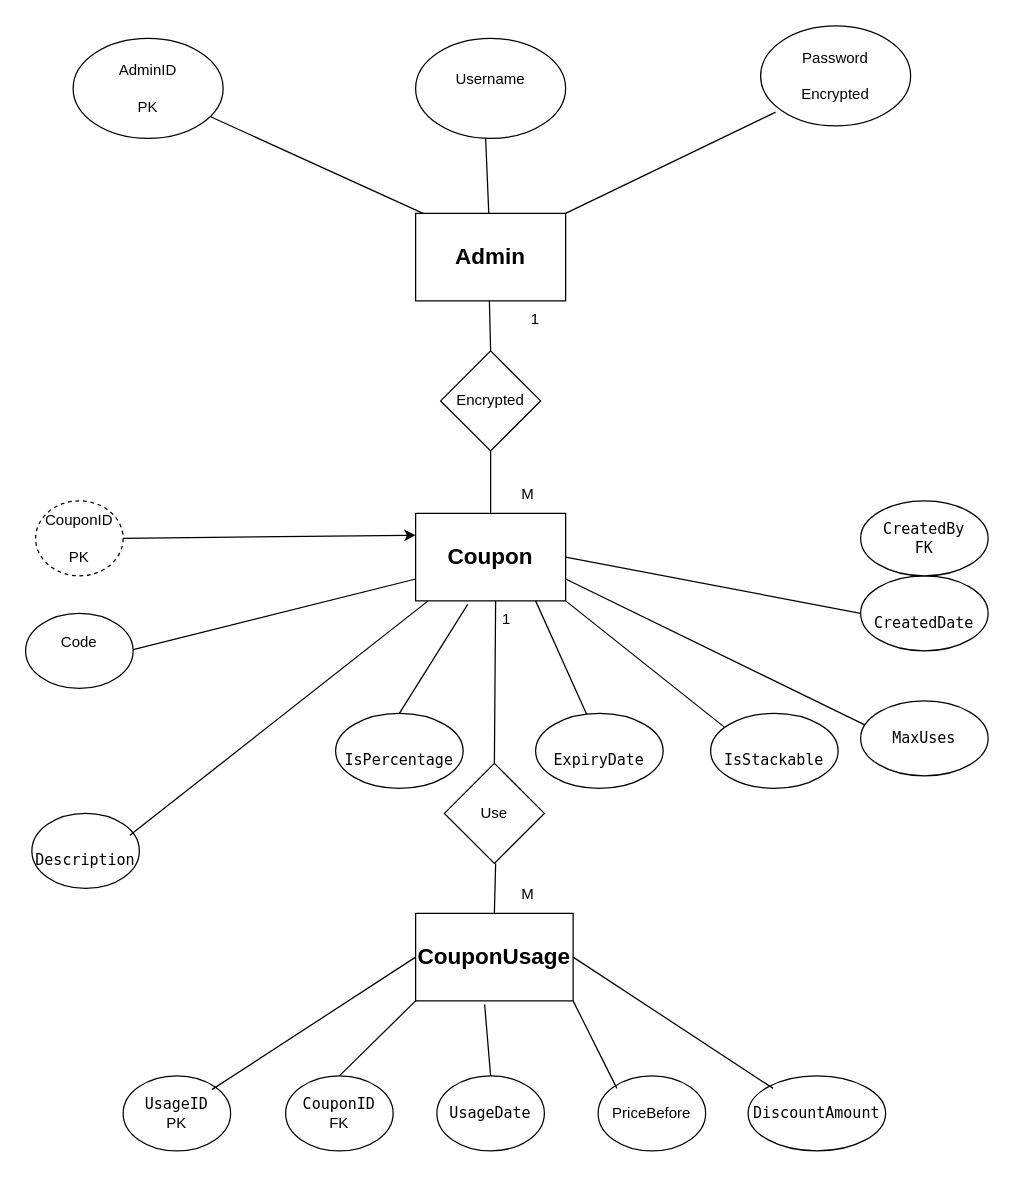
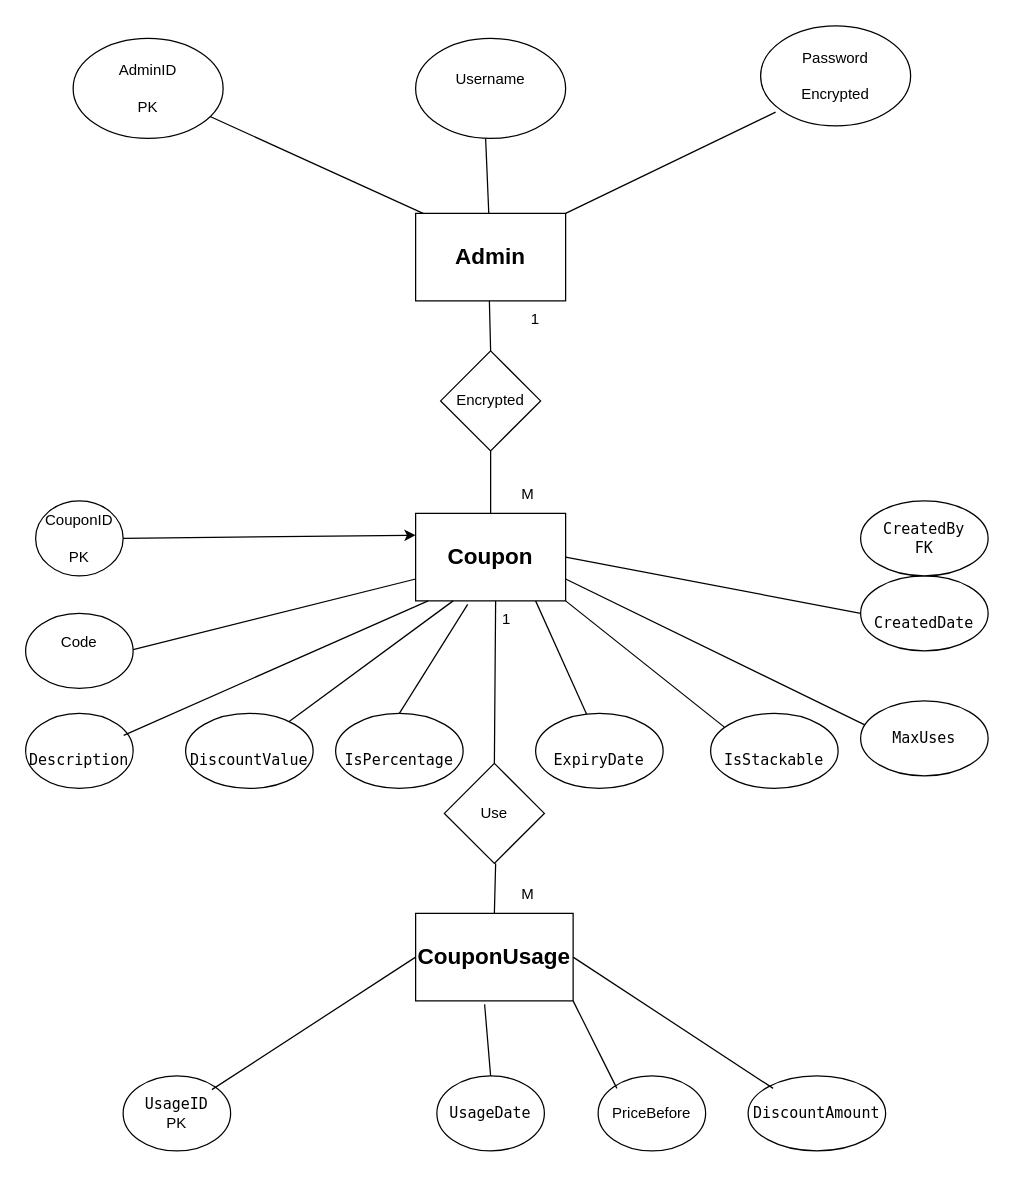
node "CouponID PK": style dashed -> solid
edge "Coupon" -- "DiscountValue": added
node "DiscountValue": added
node "Description": moved (86, 851) -> (79, 751)
edge "CouponUsage" -- "CouponID FK": removed
node "CouponID FK": removed
